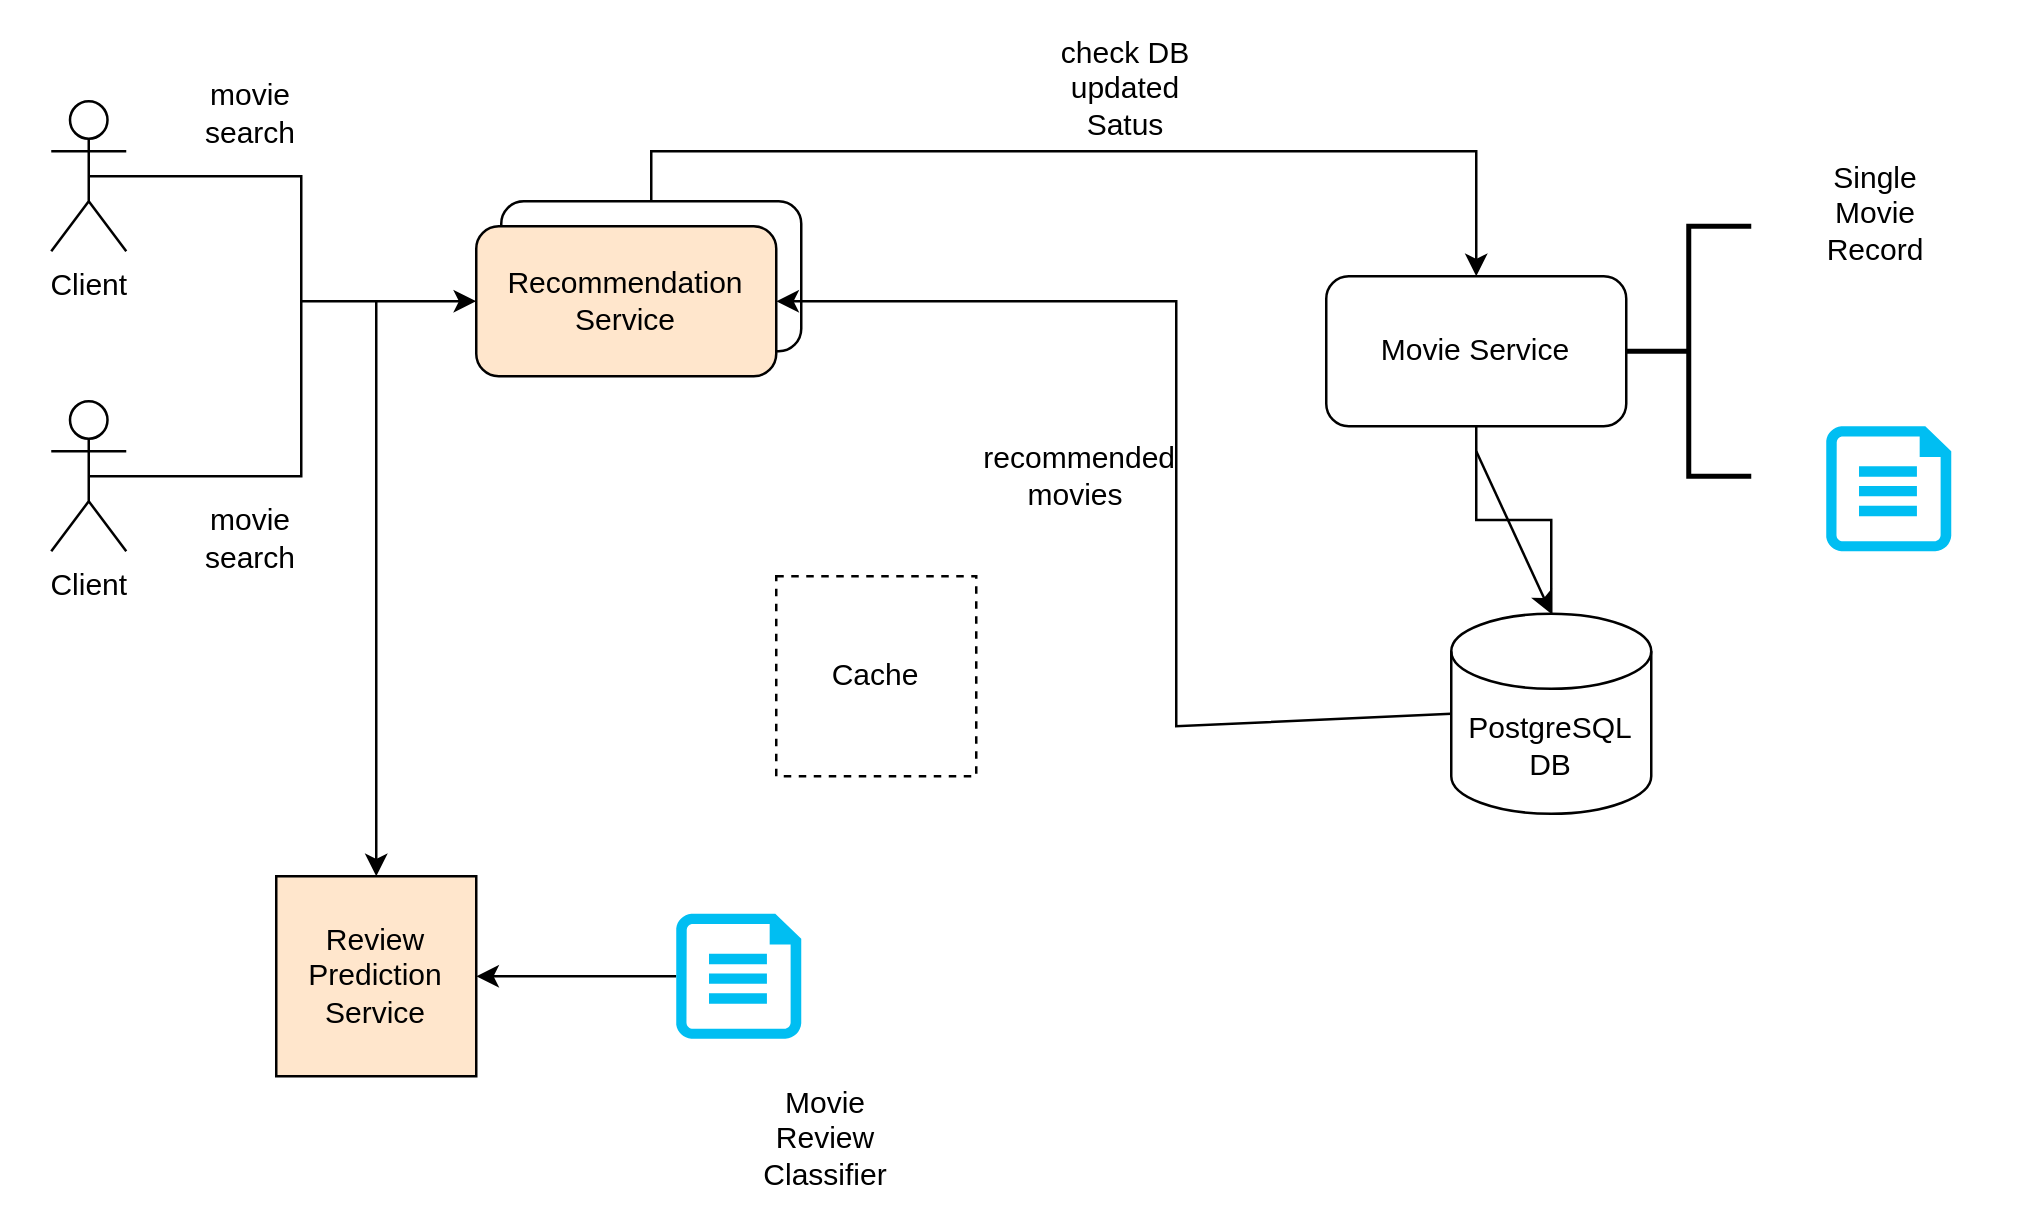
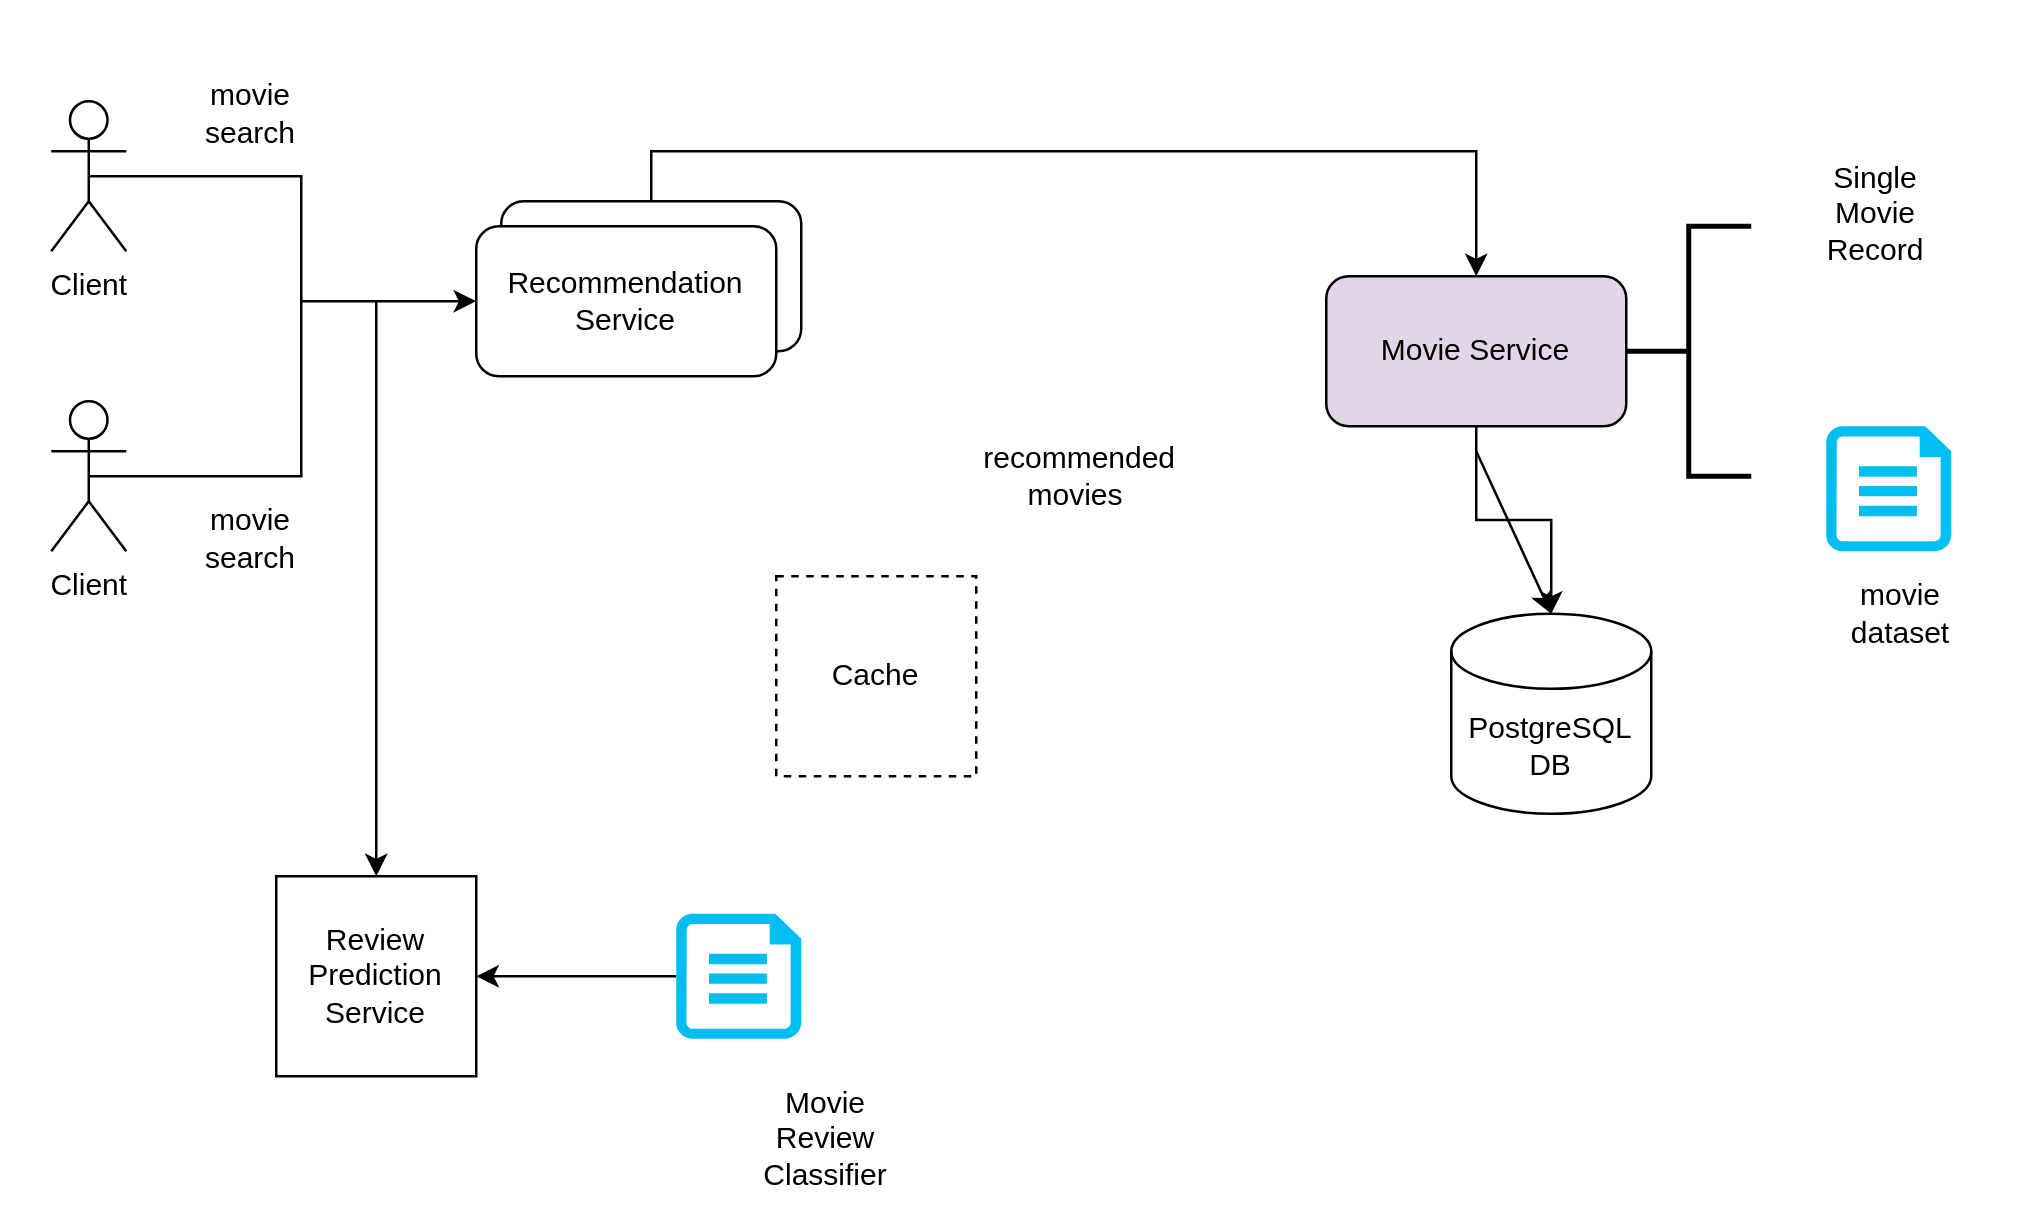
node "check DB updated Satus": removed
node "Recommendation Service": fillcolor #ffe6cc -> #ffffff
node "Movie Service": fillcolor #ffffff -> #e1d5e7
edge "PostgreSQL DB" -> "Recommendation Service": removed
edge "Movie Service" -- "PostgreSQL DB": arrowhead none -> classic
node "movie dataset": added
node "Review Prediction Service": fillcolor #ffe6cc -> #ffffff
